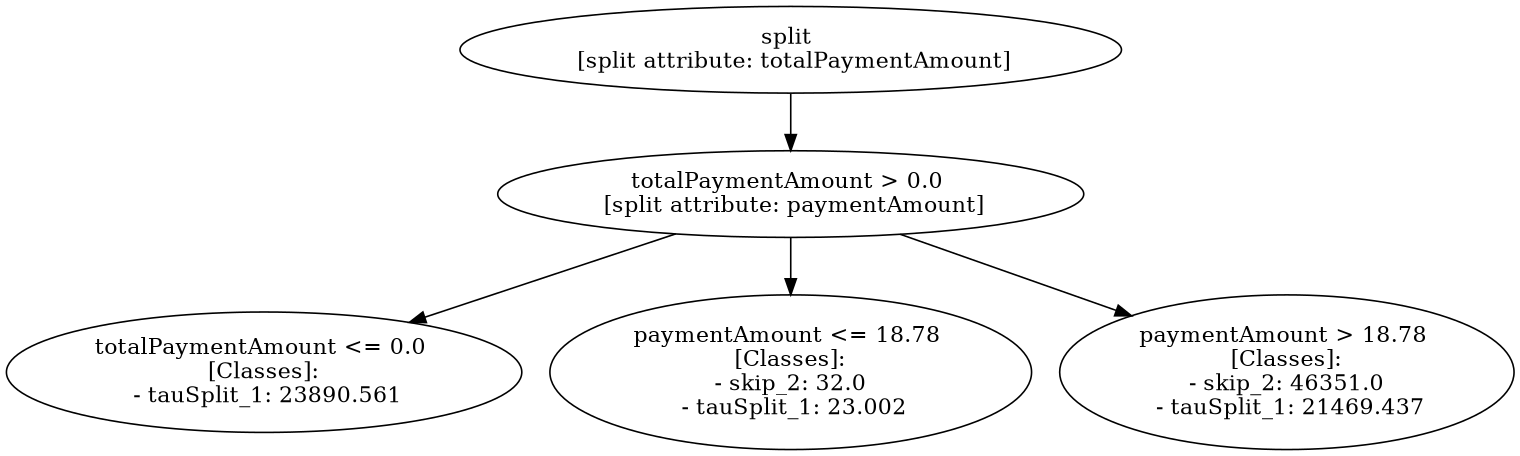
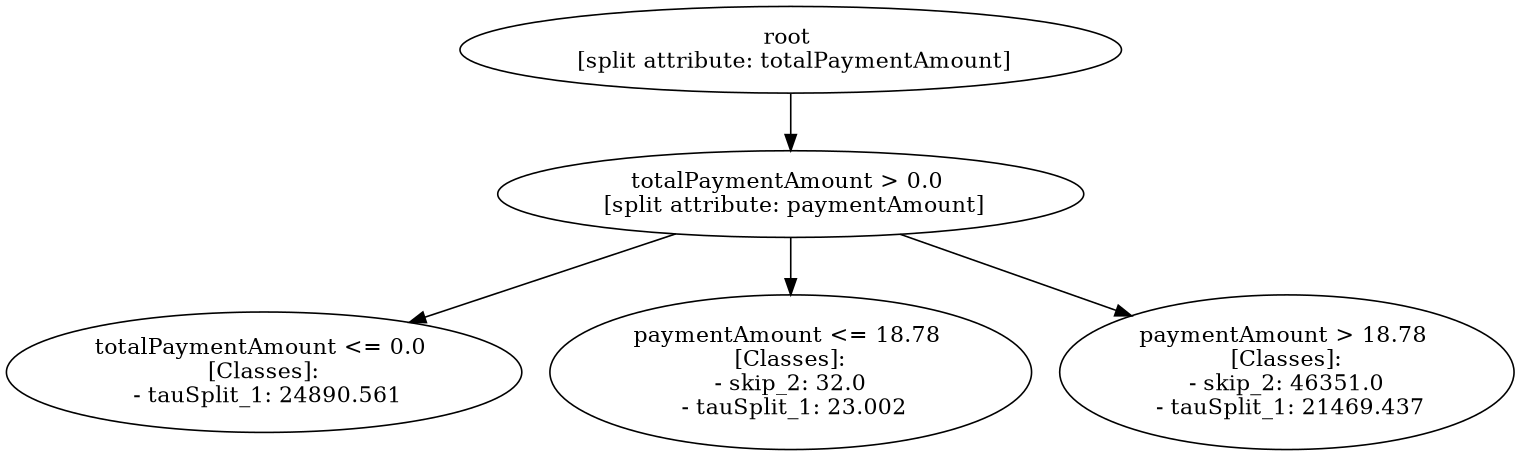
node "split [split attribute: totalPaymentAmount]": label "split [split attribute: totalPaymentAmount]" -> "root [split attribute: totalPaymentAmount]"
node "totalPaymentAmount <= 0.0 [Classes]: - tauSplit_1: 23890.561": label "totalPaymentAmount <= 0.0 [Classes]: - tauSplit_1: 23890.561" -> "totalPaymentAmount <= 0.0 [Classes]: - tauSplit_1: 24890.561"
